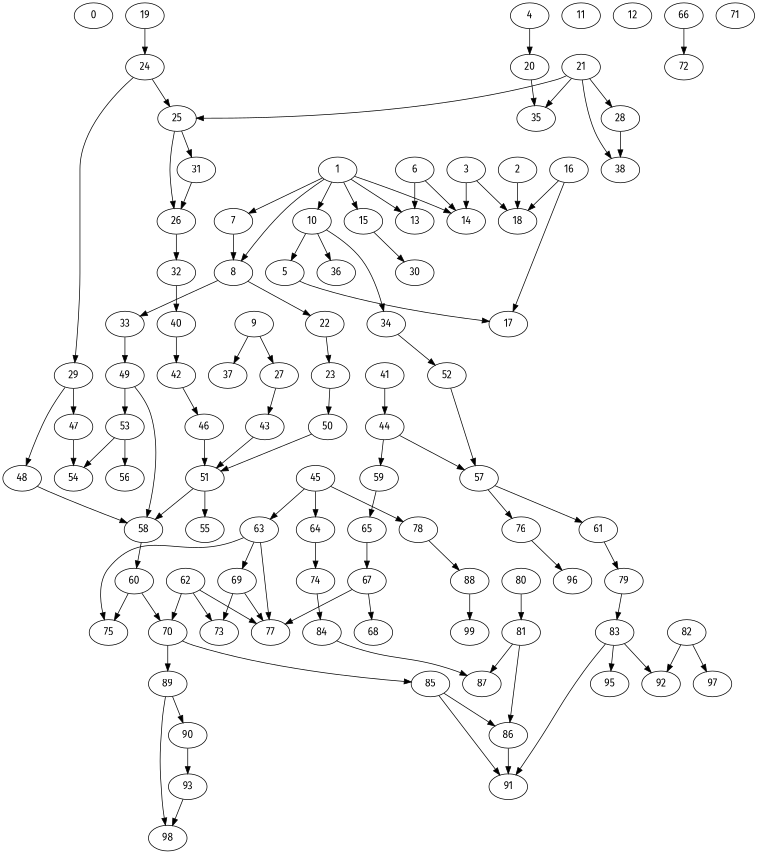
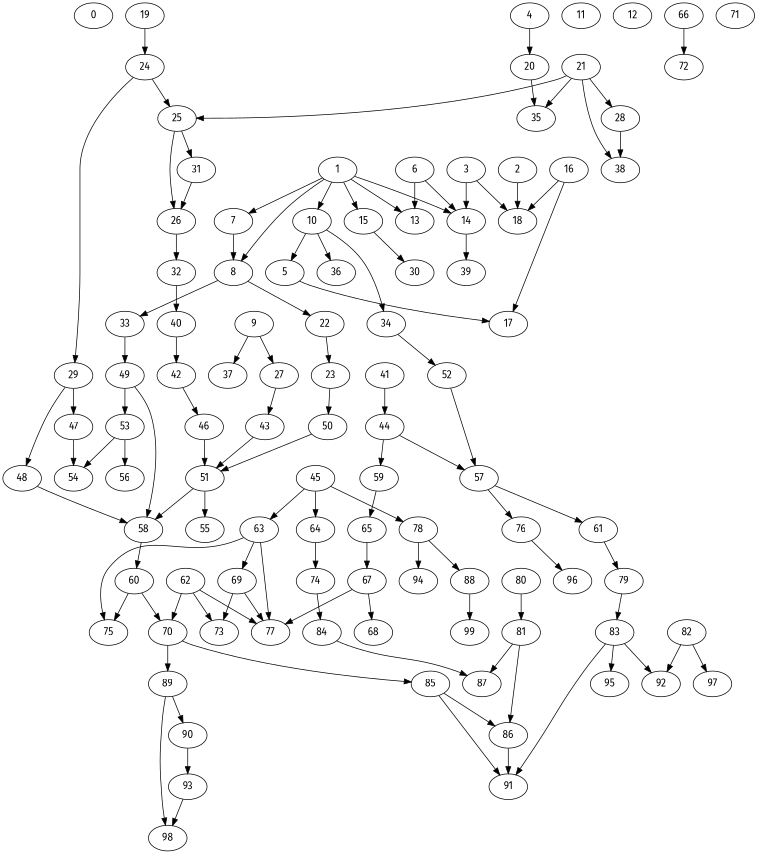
node "39": added
node "94": added
